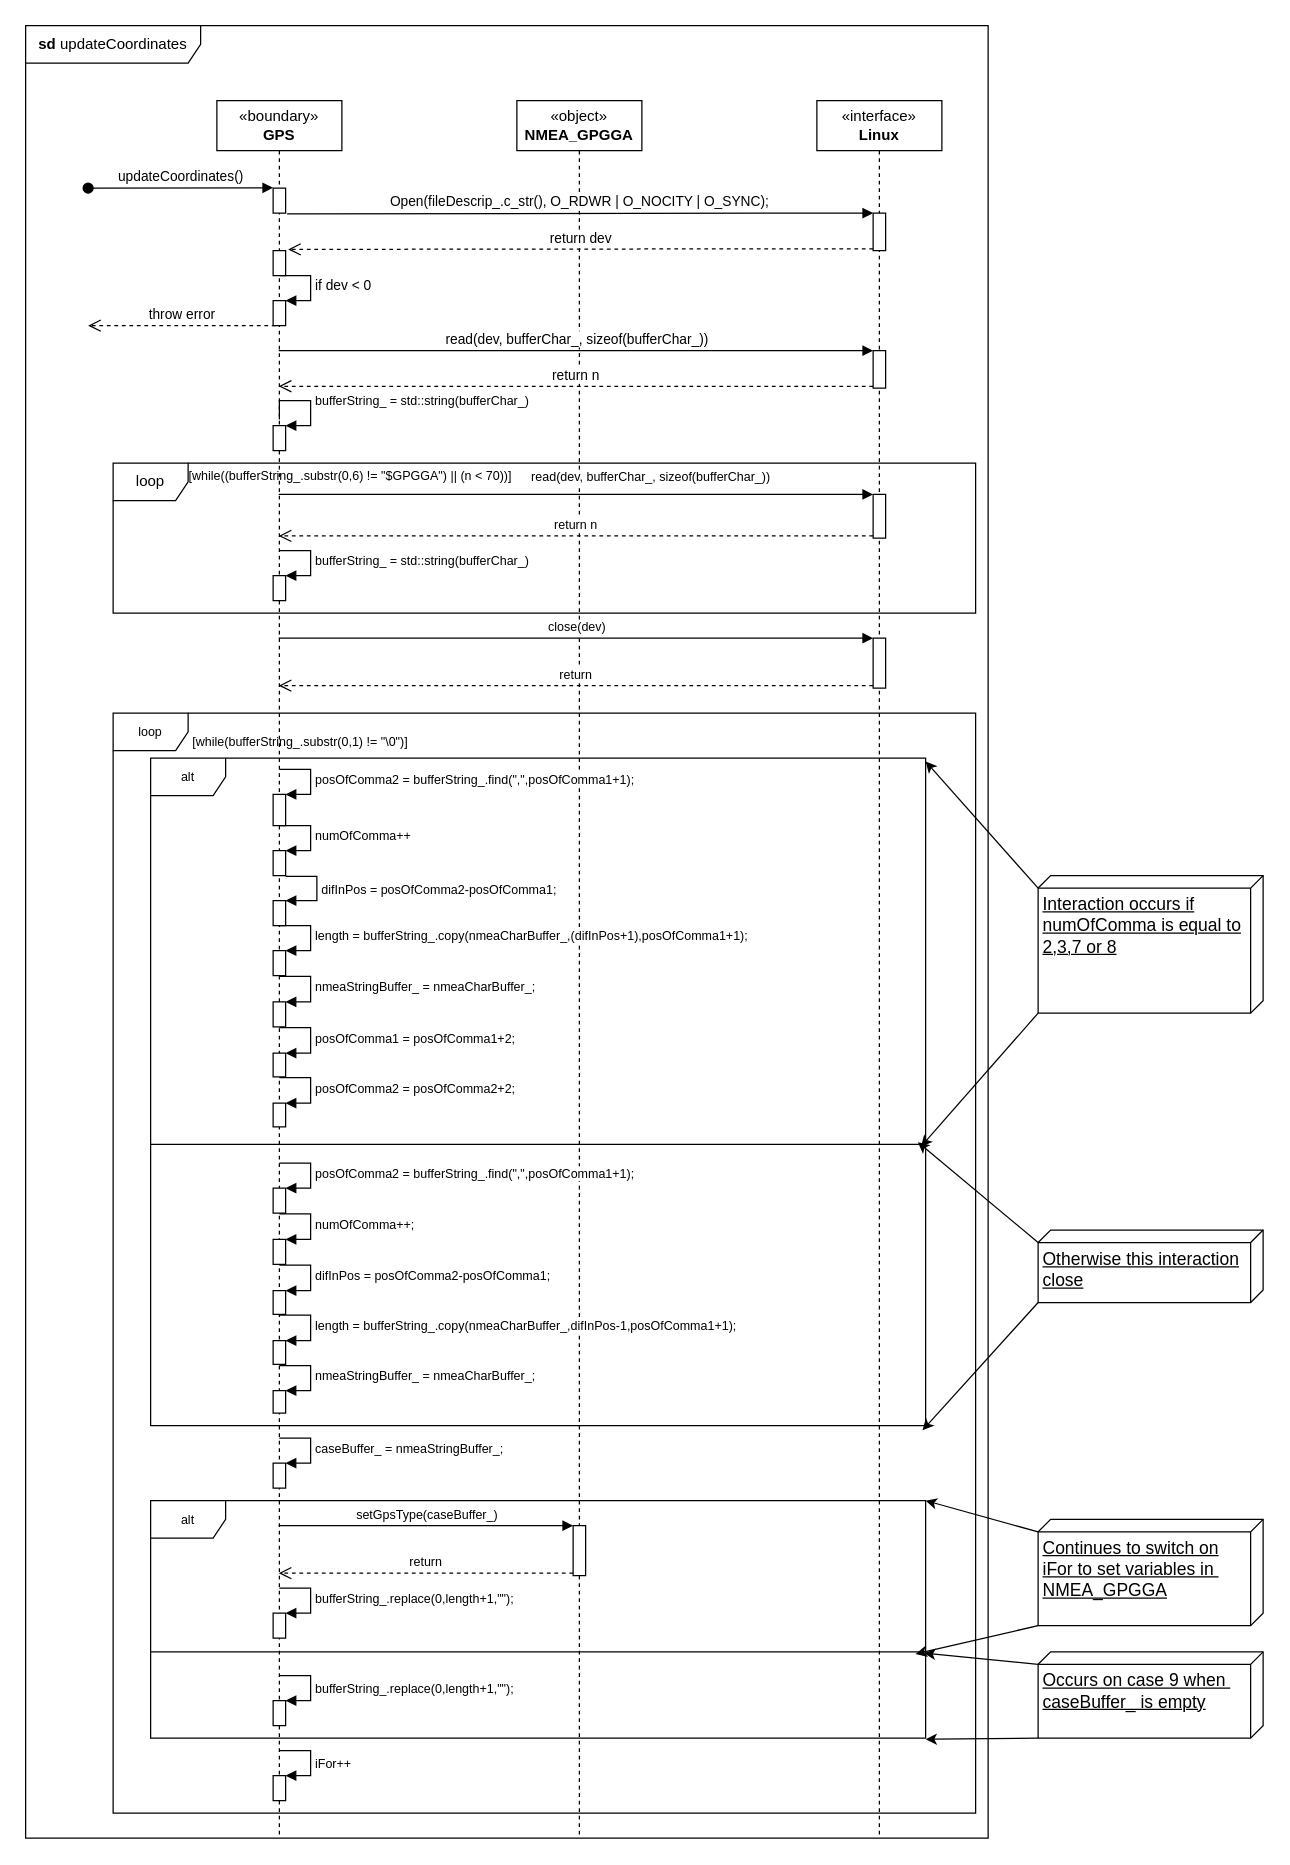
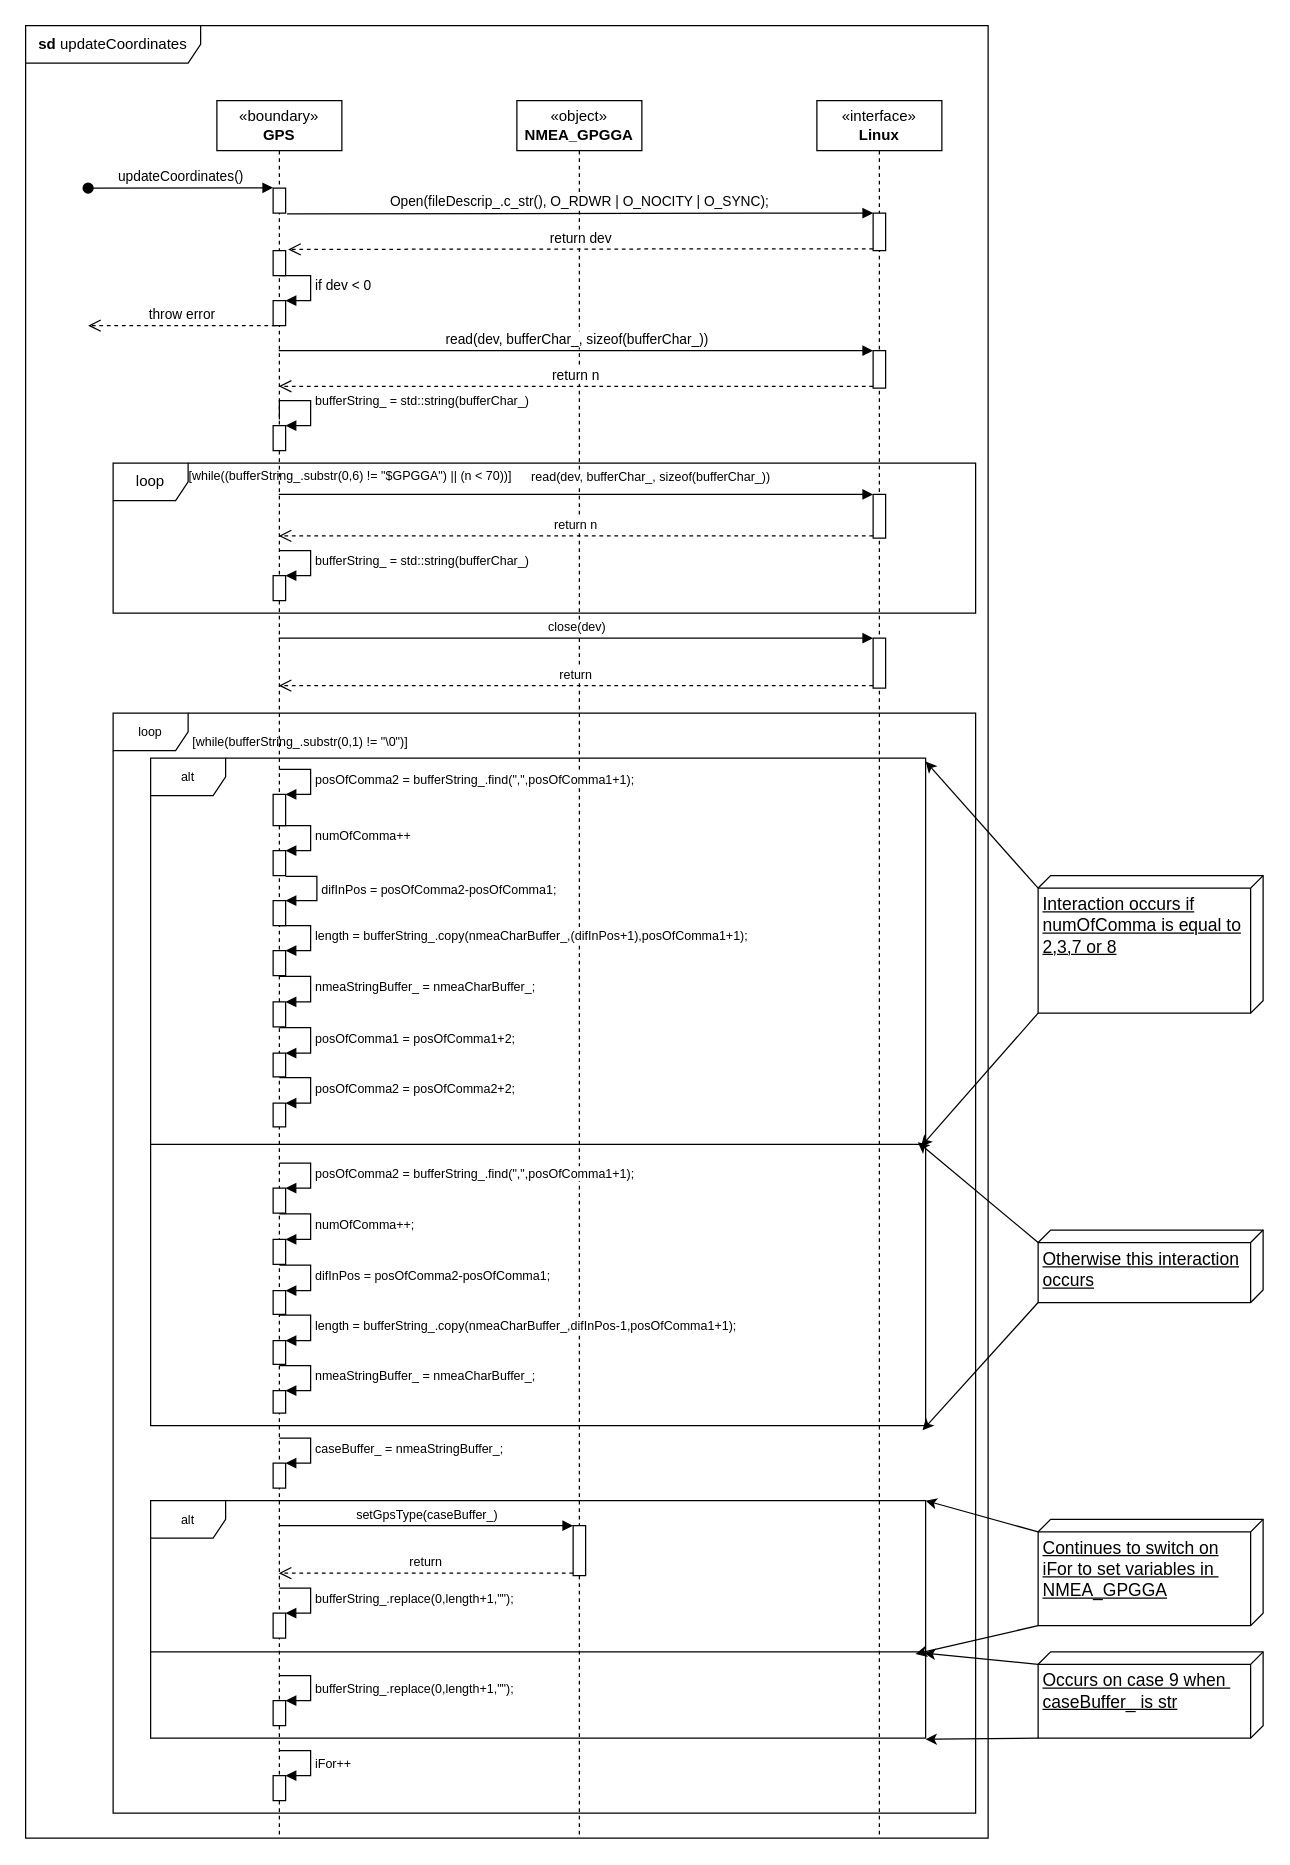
node "Otherwise this interaction close": label "Otherwise this interaction close" -> "Otherwise this interaction occurs"
node "Occurs on case 9 when caseBuffer_ is empty": label "Occurs on case 9 when caseBuffer_ is empty" -> "Occurs on case 9 when caseBuffer_ is str"
